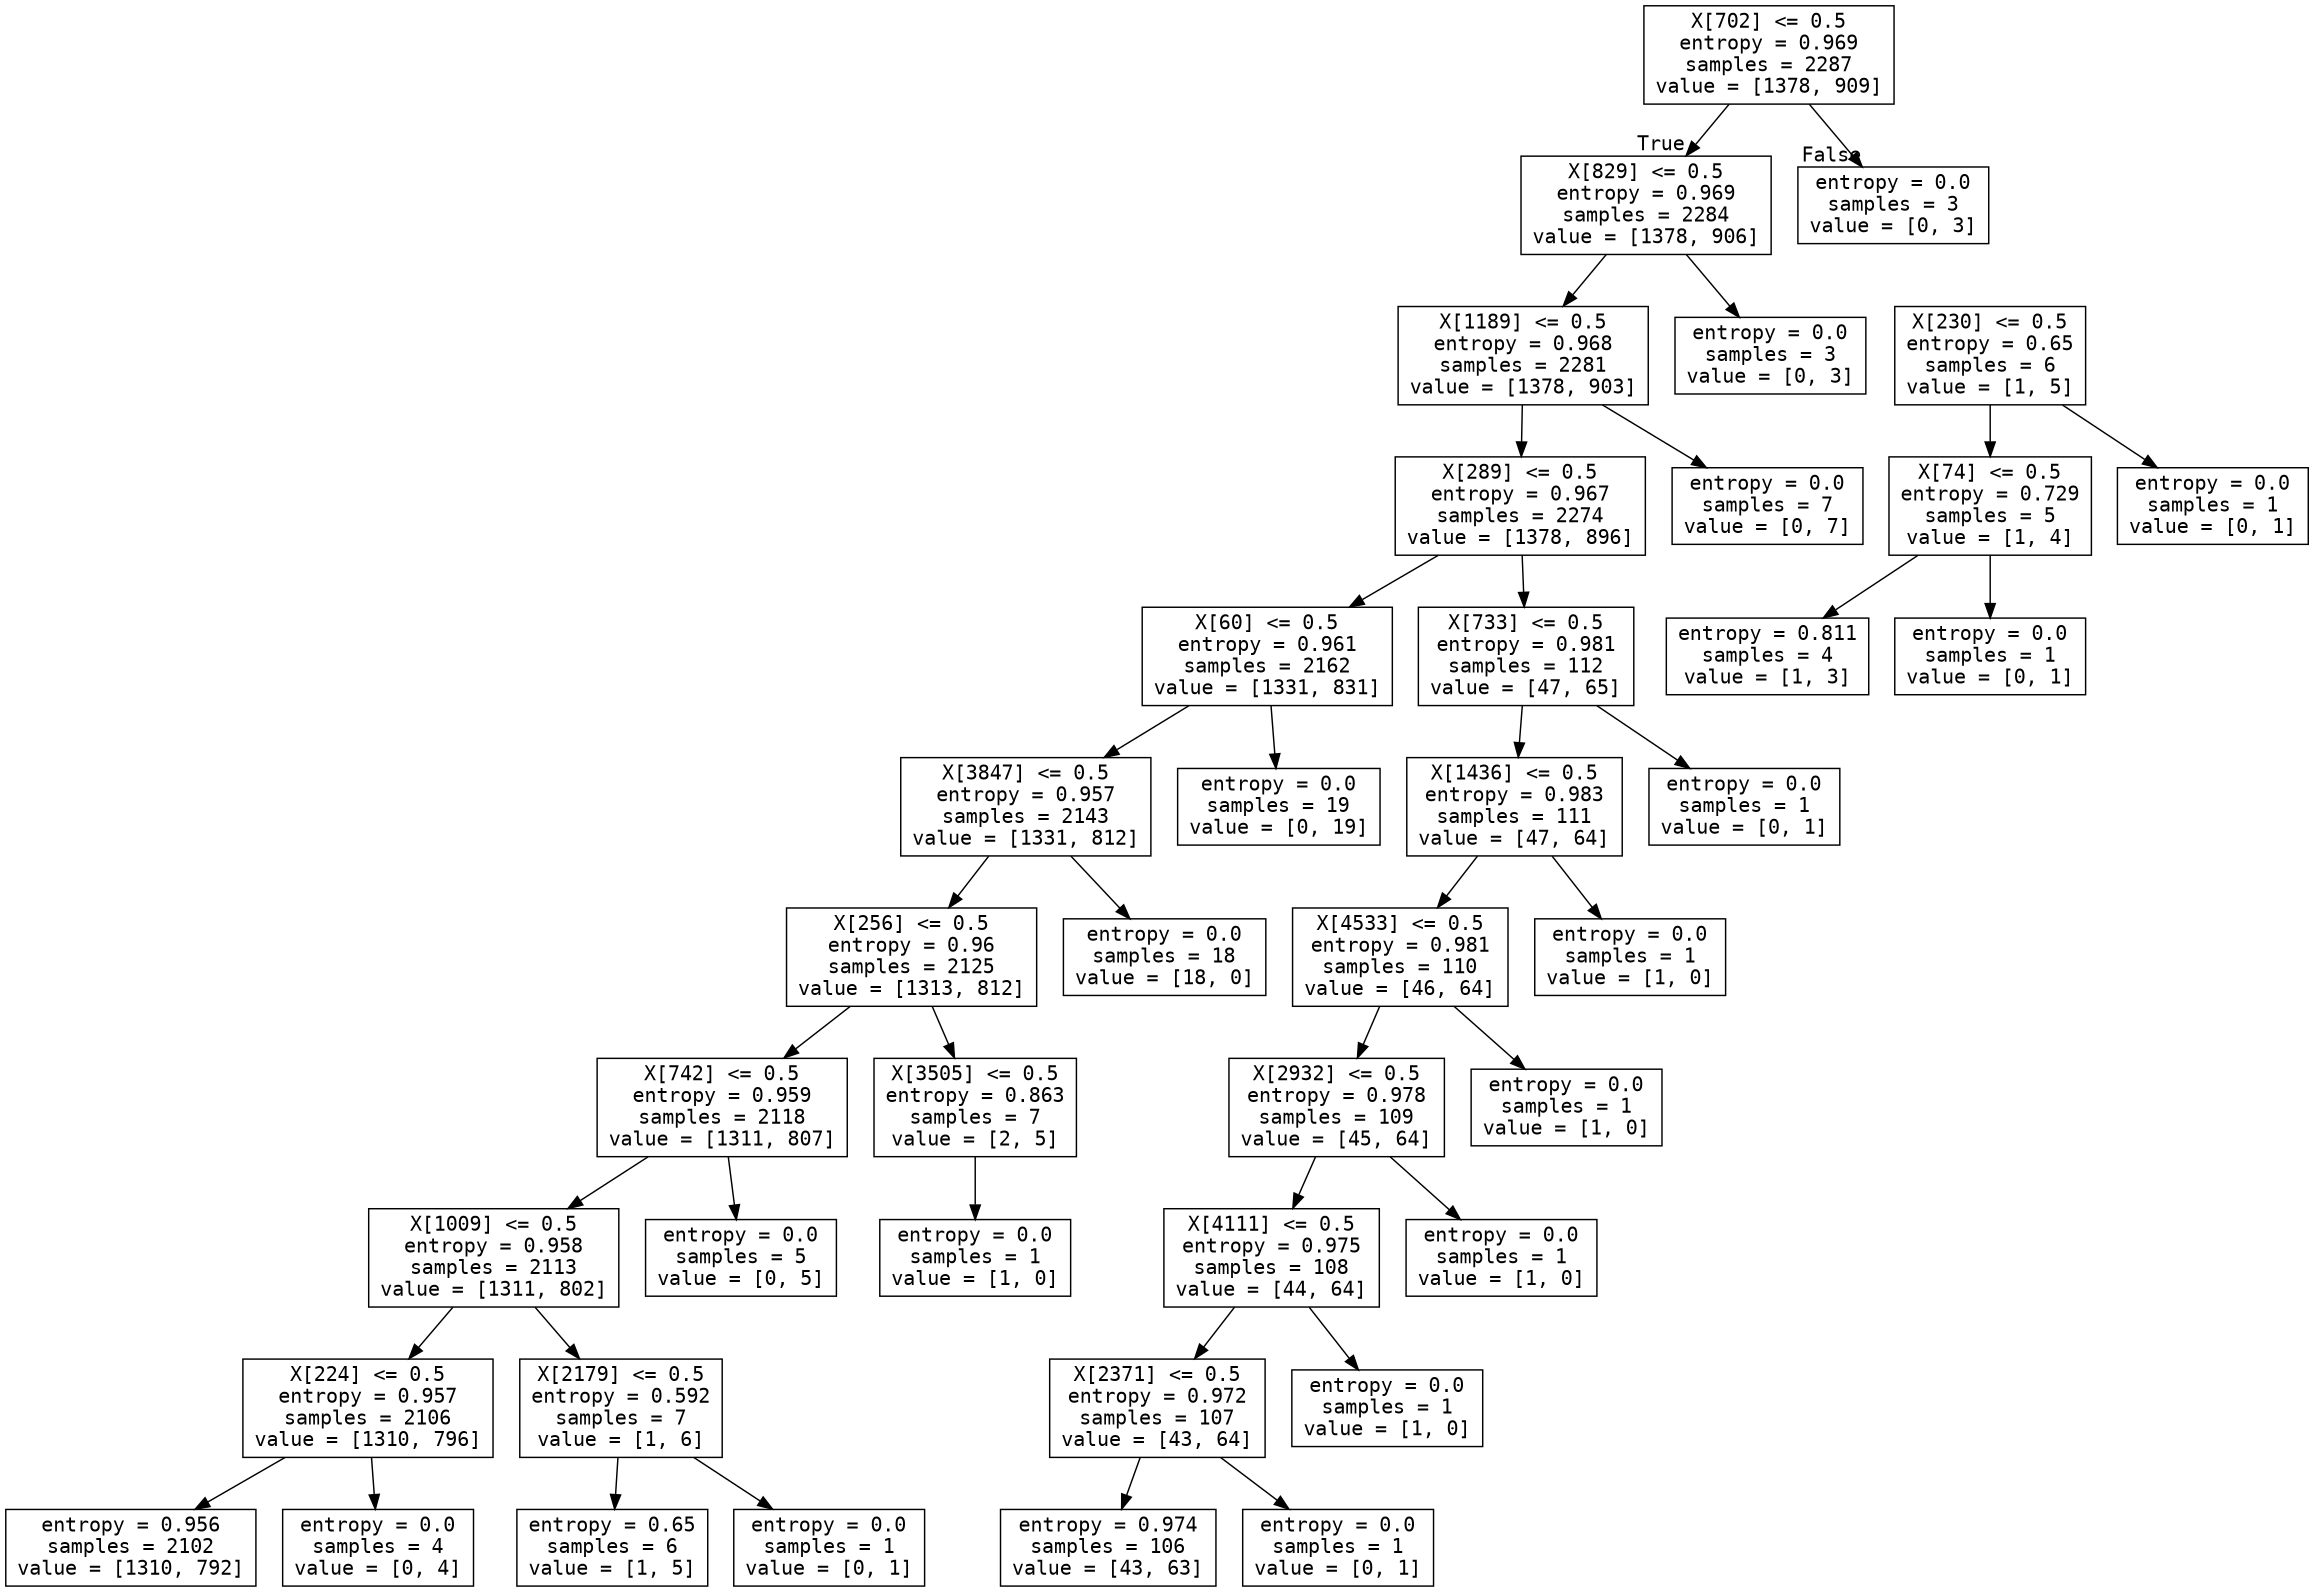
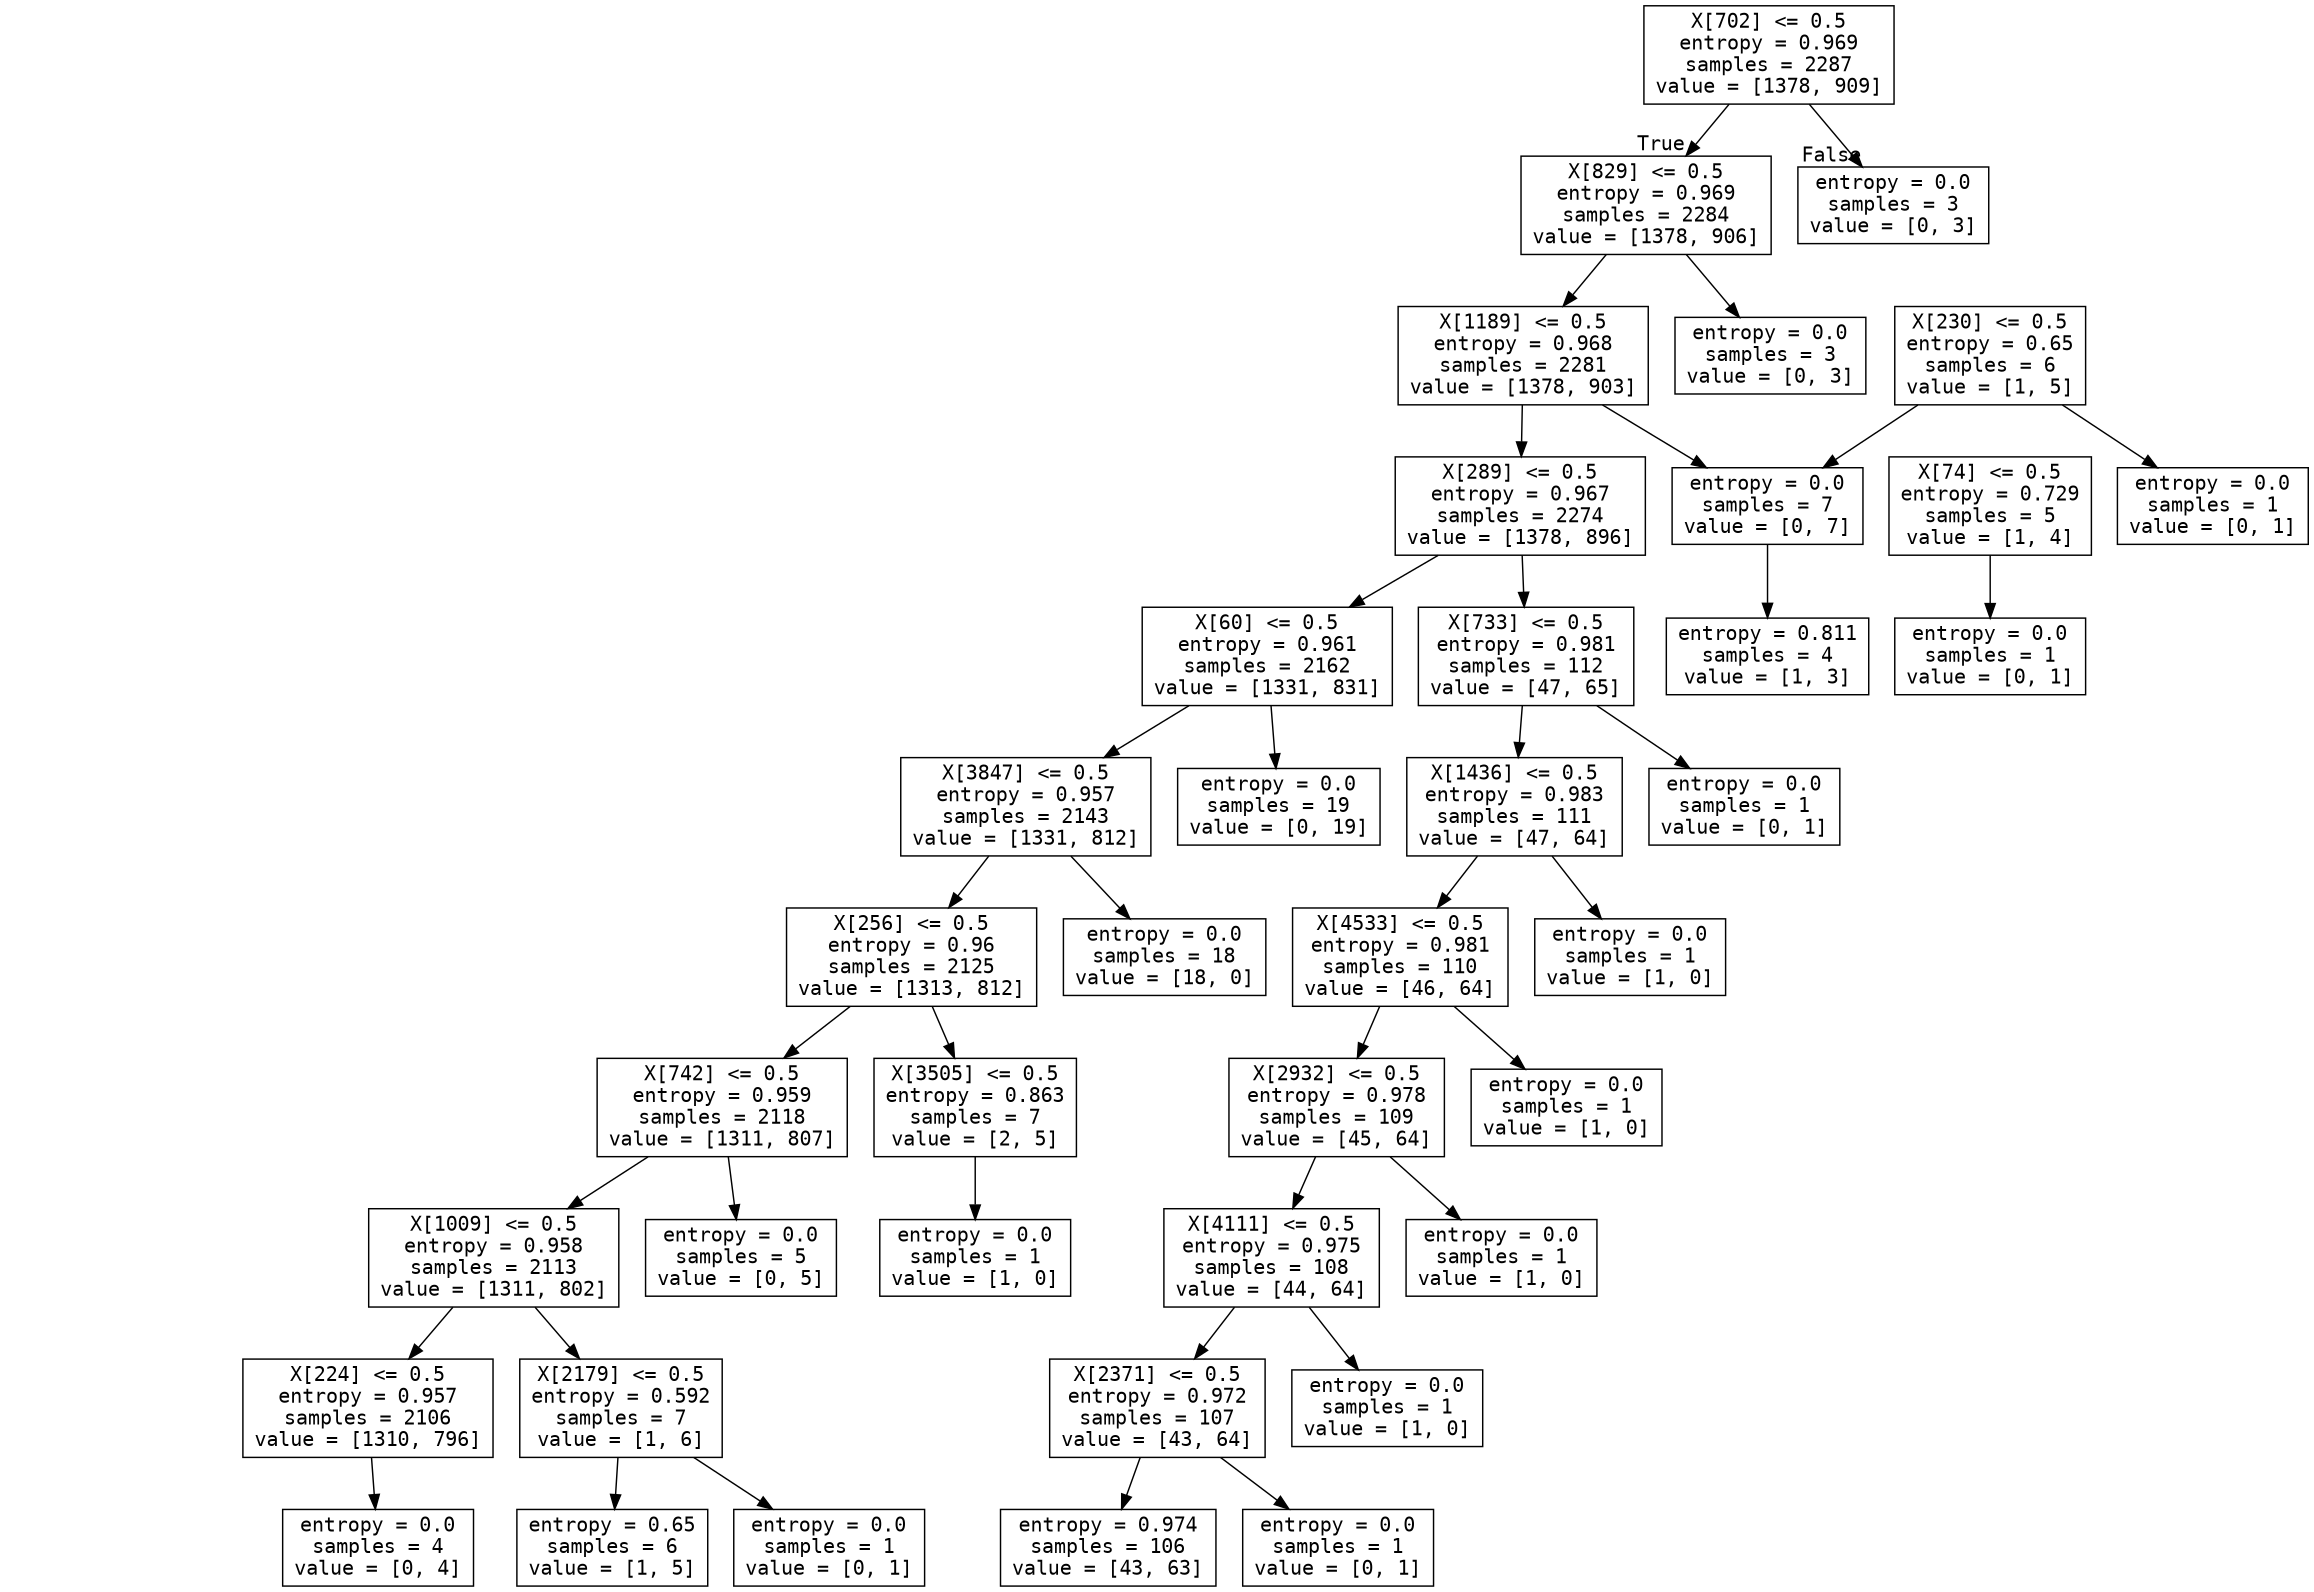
edge "X[230] <= 0.5 entropy = 0.65 samples = 6 value = [1, 5]" -> "X[74] <= 0.5 entropy = 0.729 samples = 5 value = [1, 4]": now "X[230] <= 0.5 entropy = 0.65 samples = 6 value = [1, 5]" -> "entropy = 0.0 samples = 7 value = [0, 7]"
edge "X[74] <= 0.5 entropy = 0.729 samples = 5 value = [1, 4]" -> "entropy = 0.811 samples = 4 value = [1, 3]": now "entropy = 0.0 samples = 7 value = [0, 7]" -> "entropy = 0.811 samples = 4 value = [1, 3]"
node "entropy = 0.956 samples = 2102 value = [1310, 792]": removed
